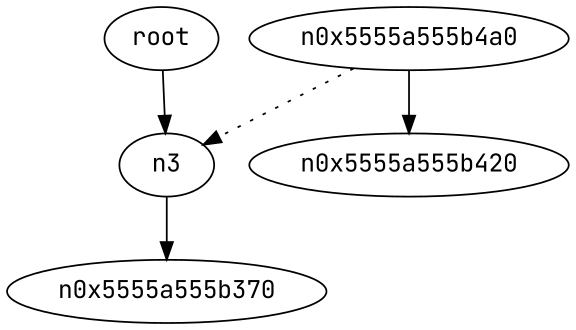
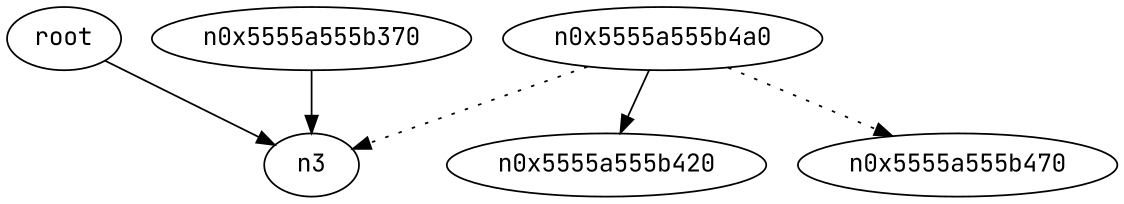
node "n0x5555a555b470": added
edge "n3" -> "n0x5555a555b370": reversed
